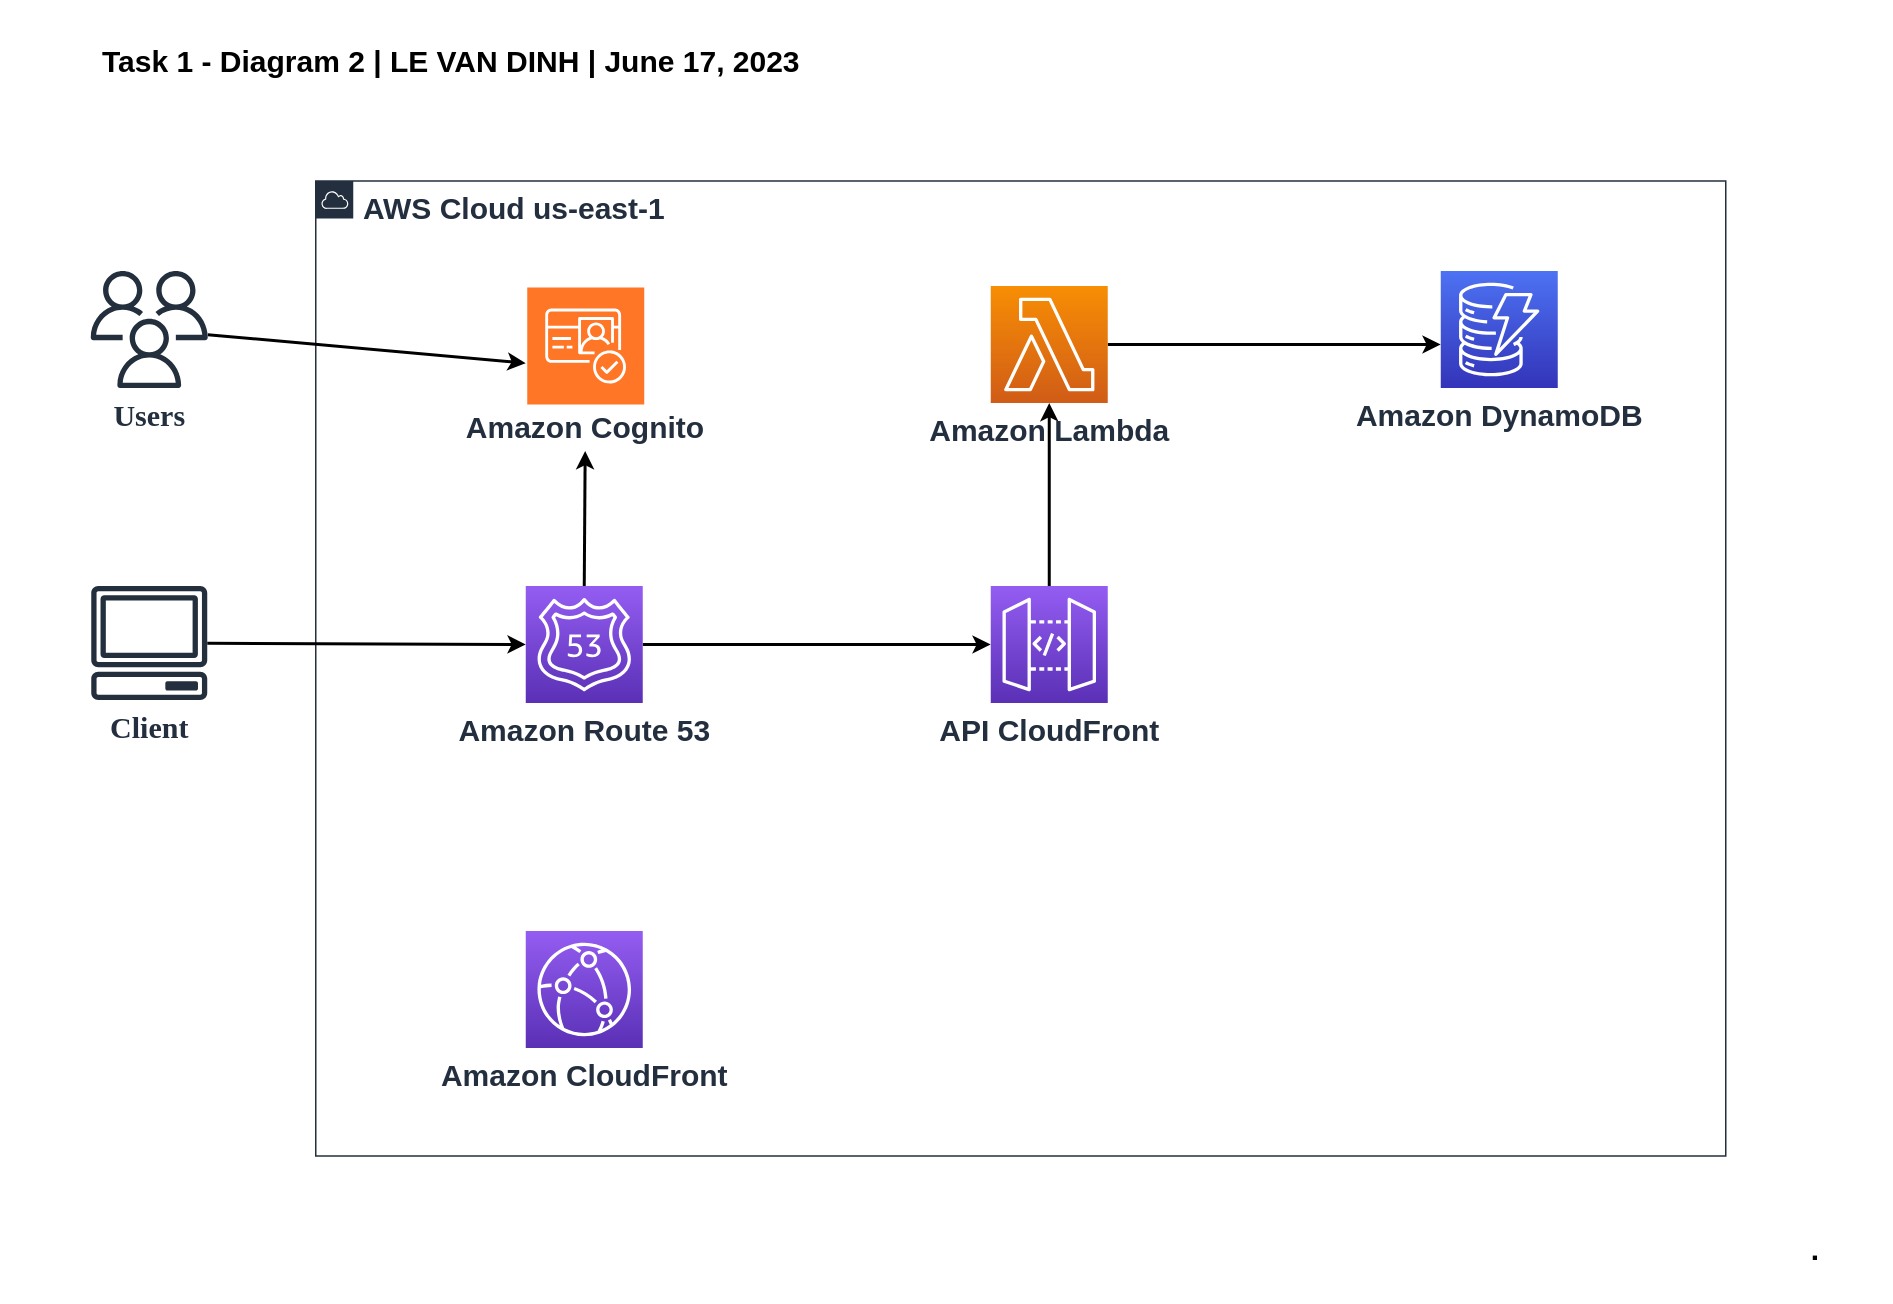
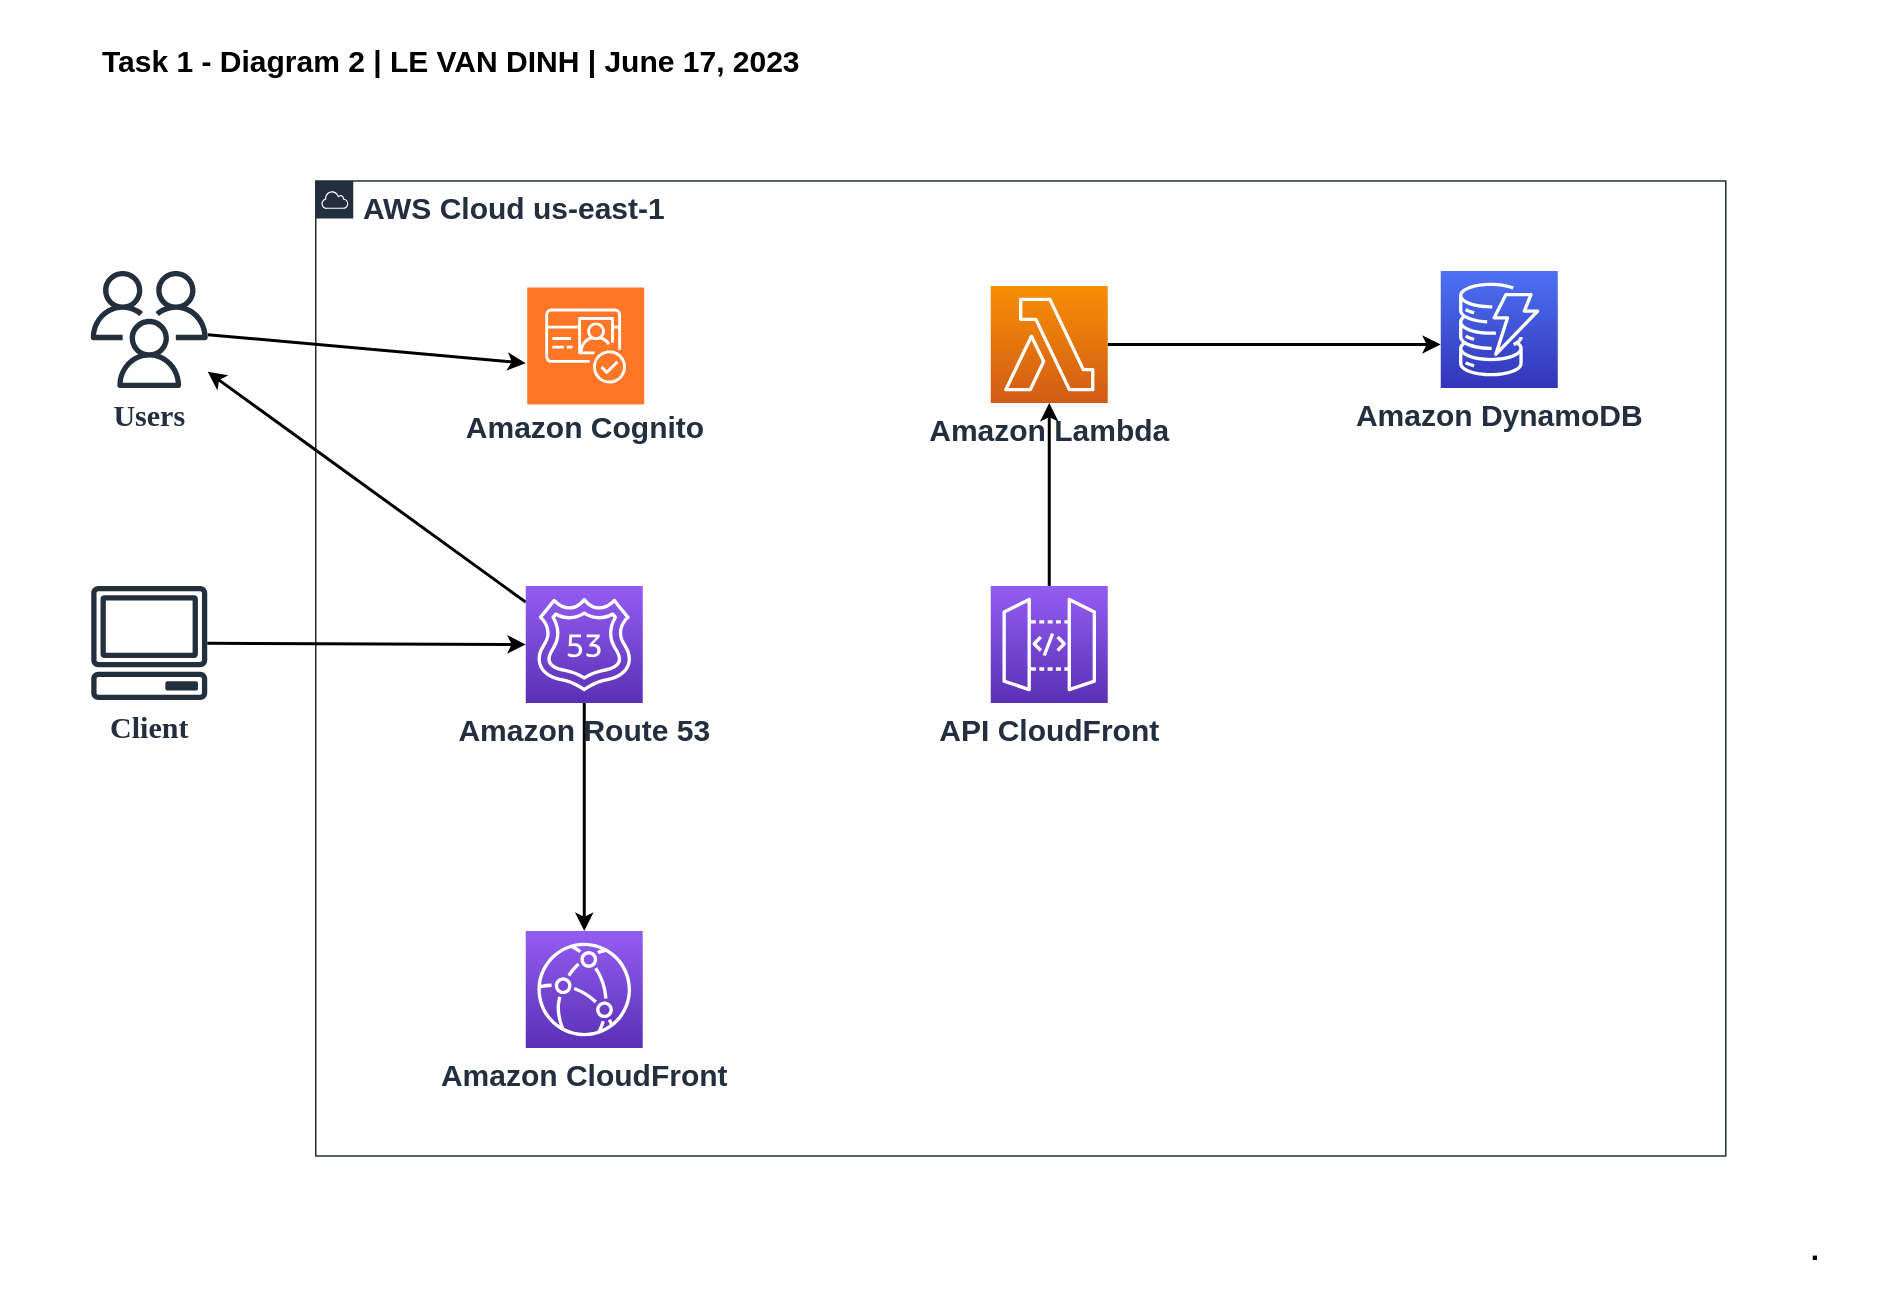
edge "Amazon Route 53" -> "Amazon Cognito": removed
edge "Amazon Route 53" -> "API CloudFront": now "Amazon Route 53" -> "Users"
edge "Amazon Route 53" -> "Amazon CloudFront": added
